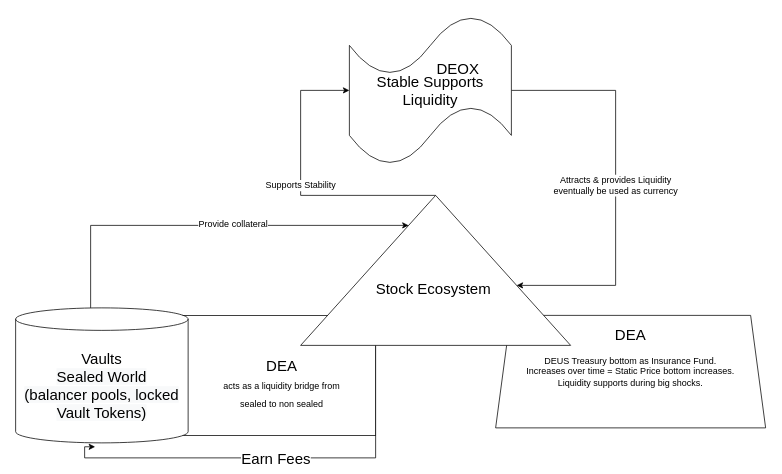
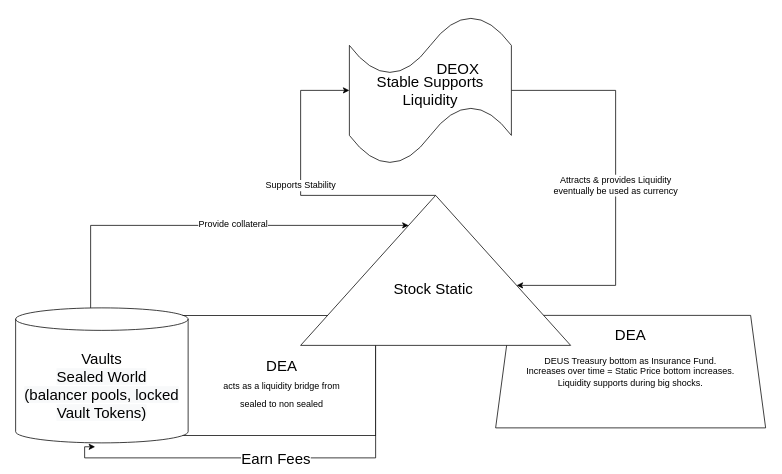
node "Stock Ecosystem": label "Stock Ecosystem" -> "Stock Static"
